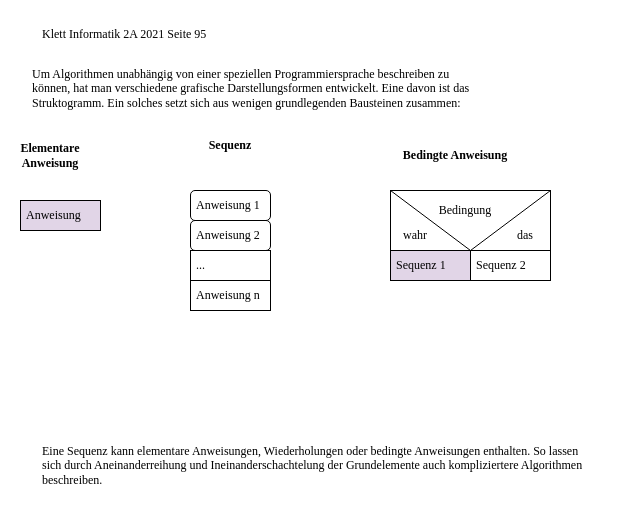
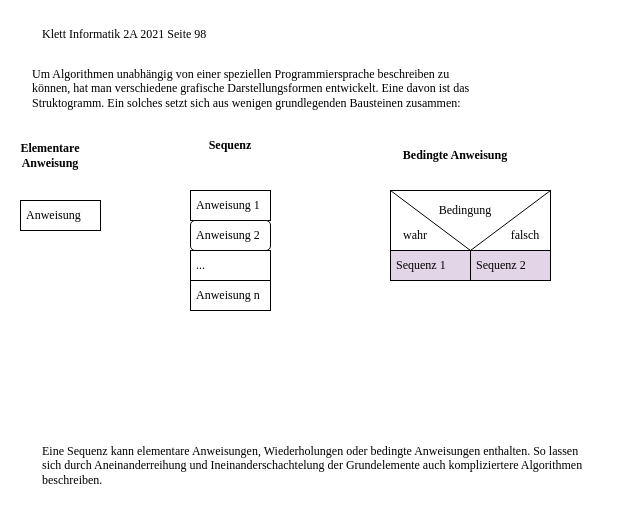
node "Klett Informatik 2A 2021 Seite 95": label "Klett Informatik 2A 2021 Seite 95" -> "Klett Informatik 2A 2021 Seite 98"
node "Anweisung 1": shape rounded rectangle -> rectangle
node "Anweisung": fillcolor #e1d5e7 -> #ffffff
node "das": label "das" -> "falsch"
node "Sequenz 2": fillcolor #ffffff -> #e1d5e7
